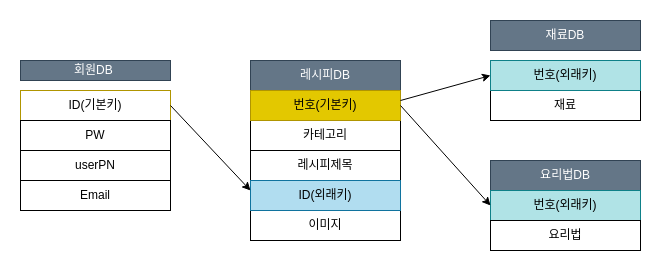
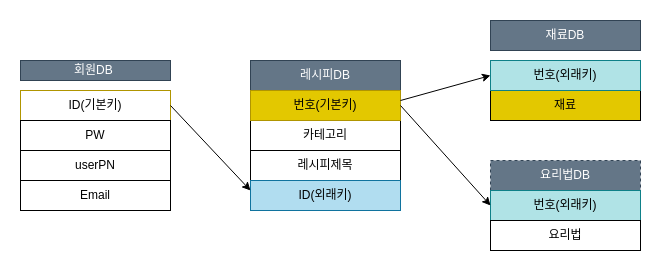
node "재료": fillcolor #ffffff -> #e3c800
node "요리법DB": style solid -> dashed
node "이미지": removed
